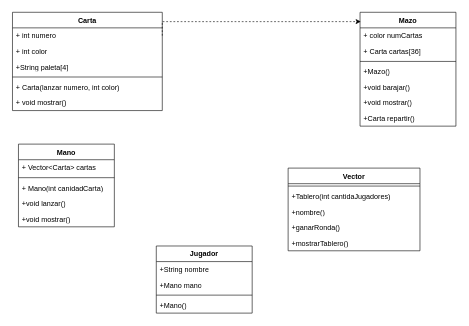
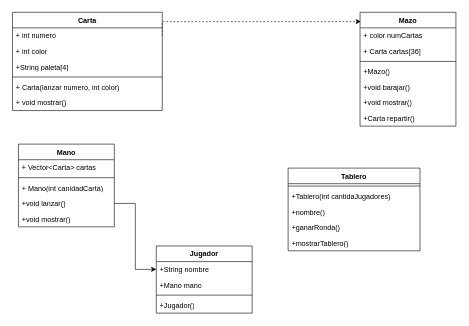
node "Vector": label "Vector" -> "Tablero"
edge "+void lanzar()" -> "+String nombre": added
node "+Mano()": label "+Mano()" -> "+Jugador()"
